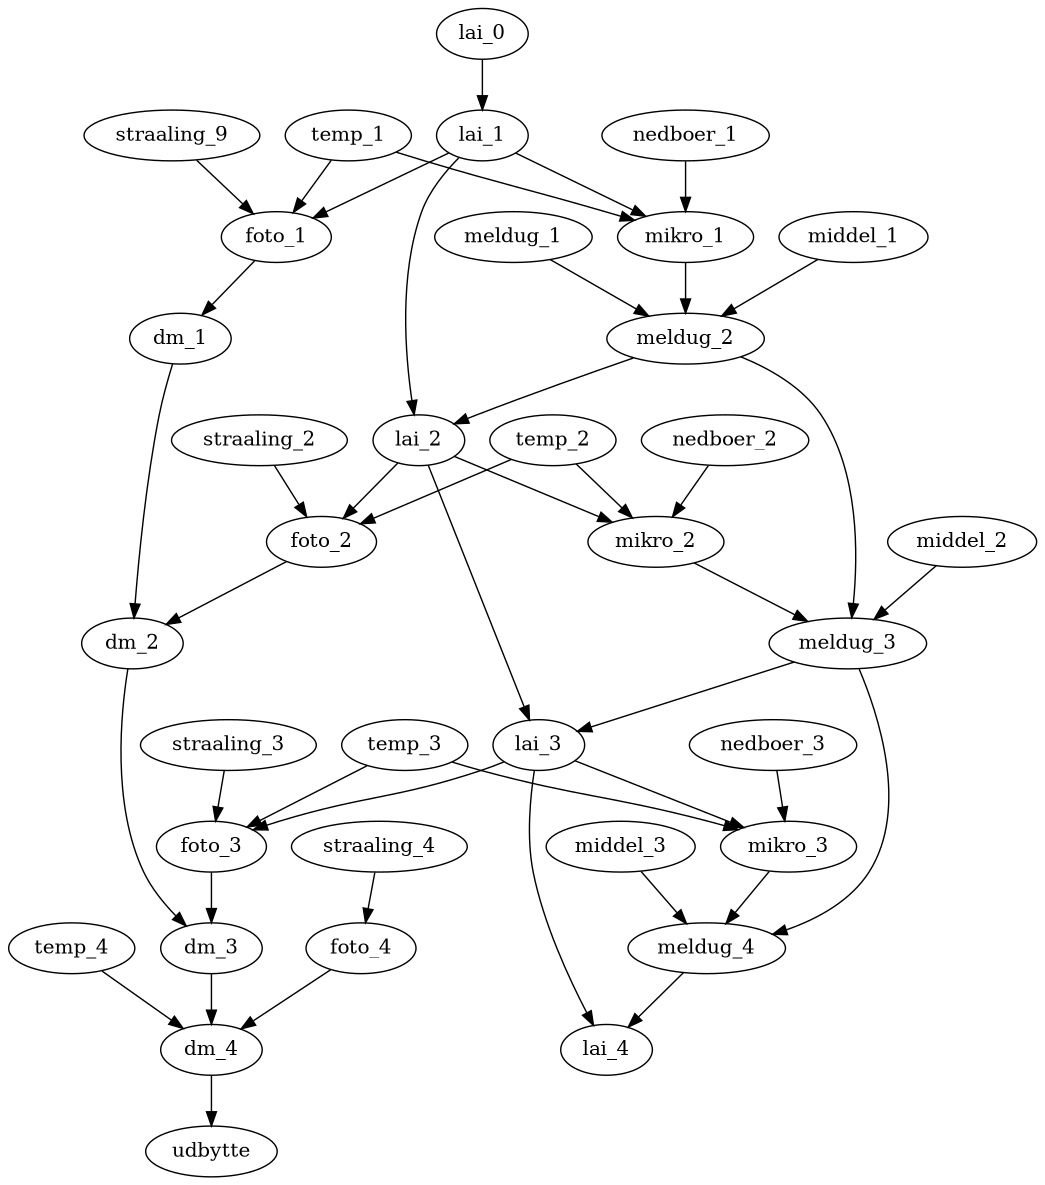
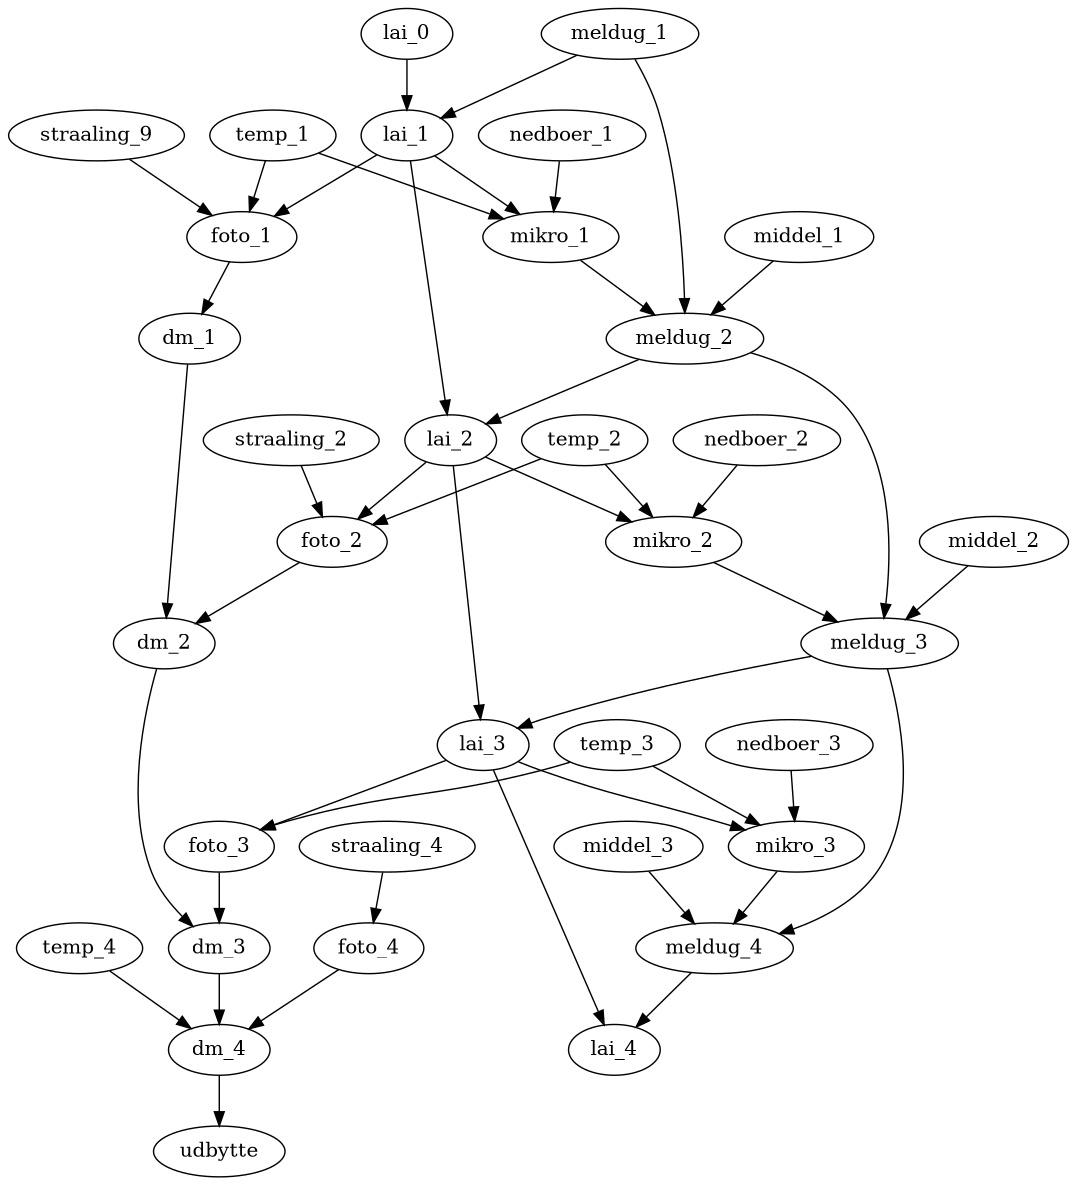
edge "meldug_1" -> "lai_1": added
node "straaling_3": removed
